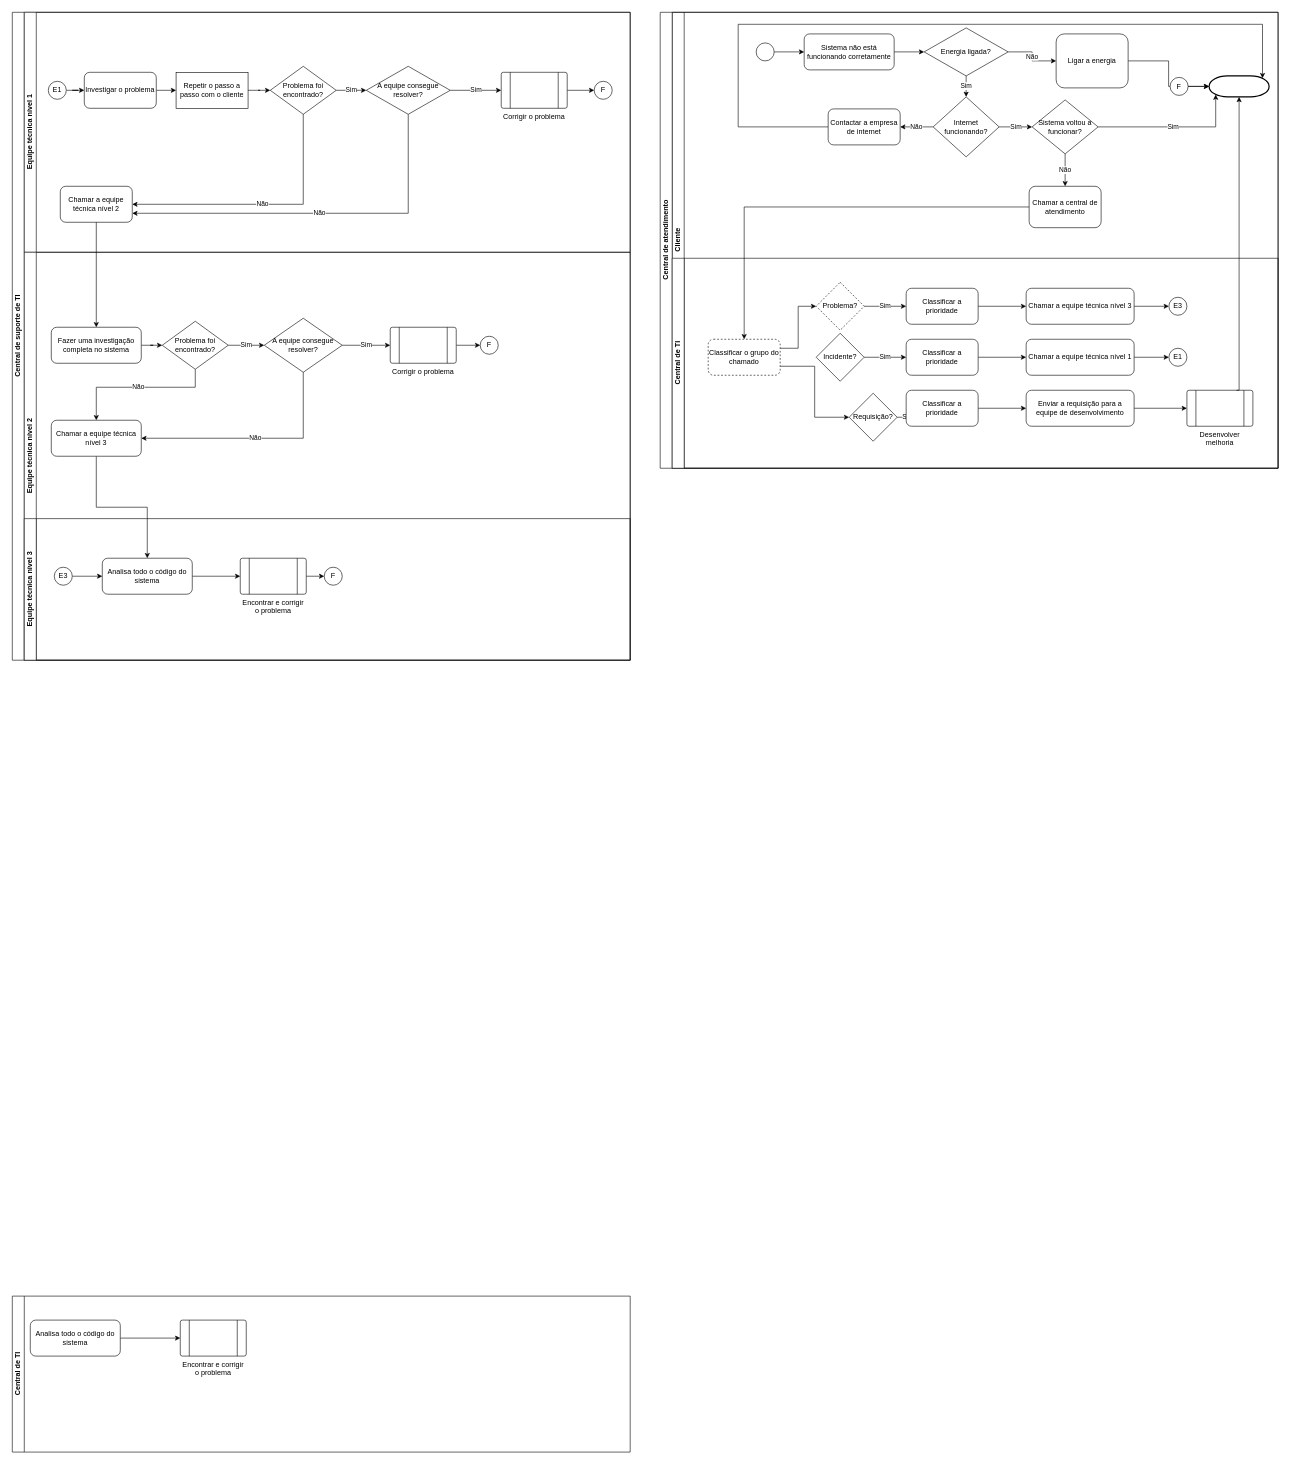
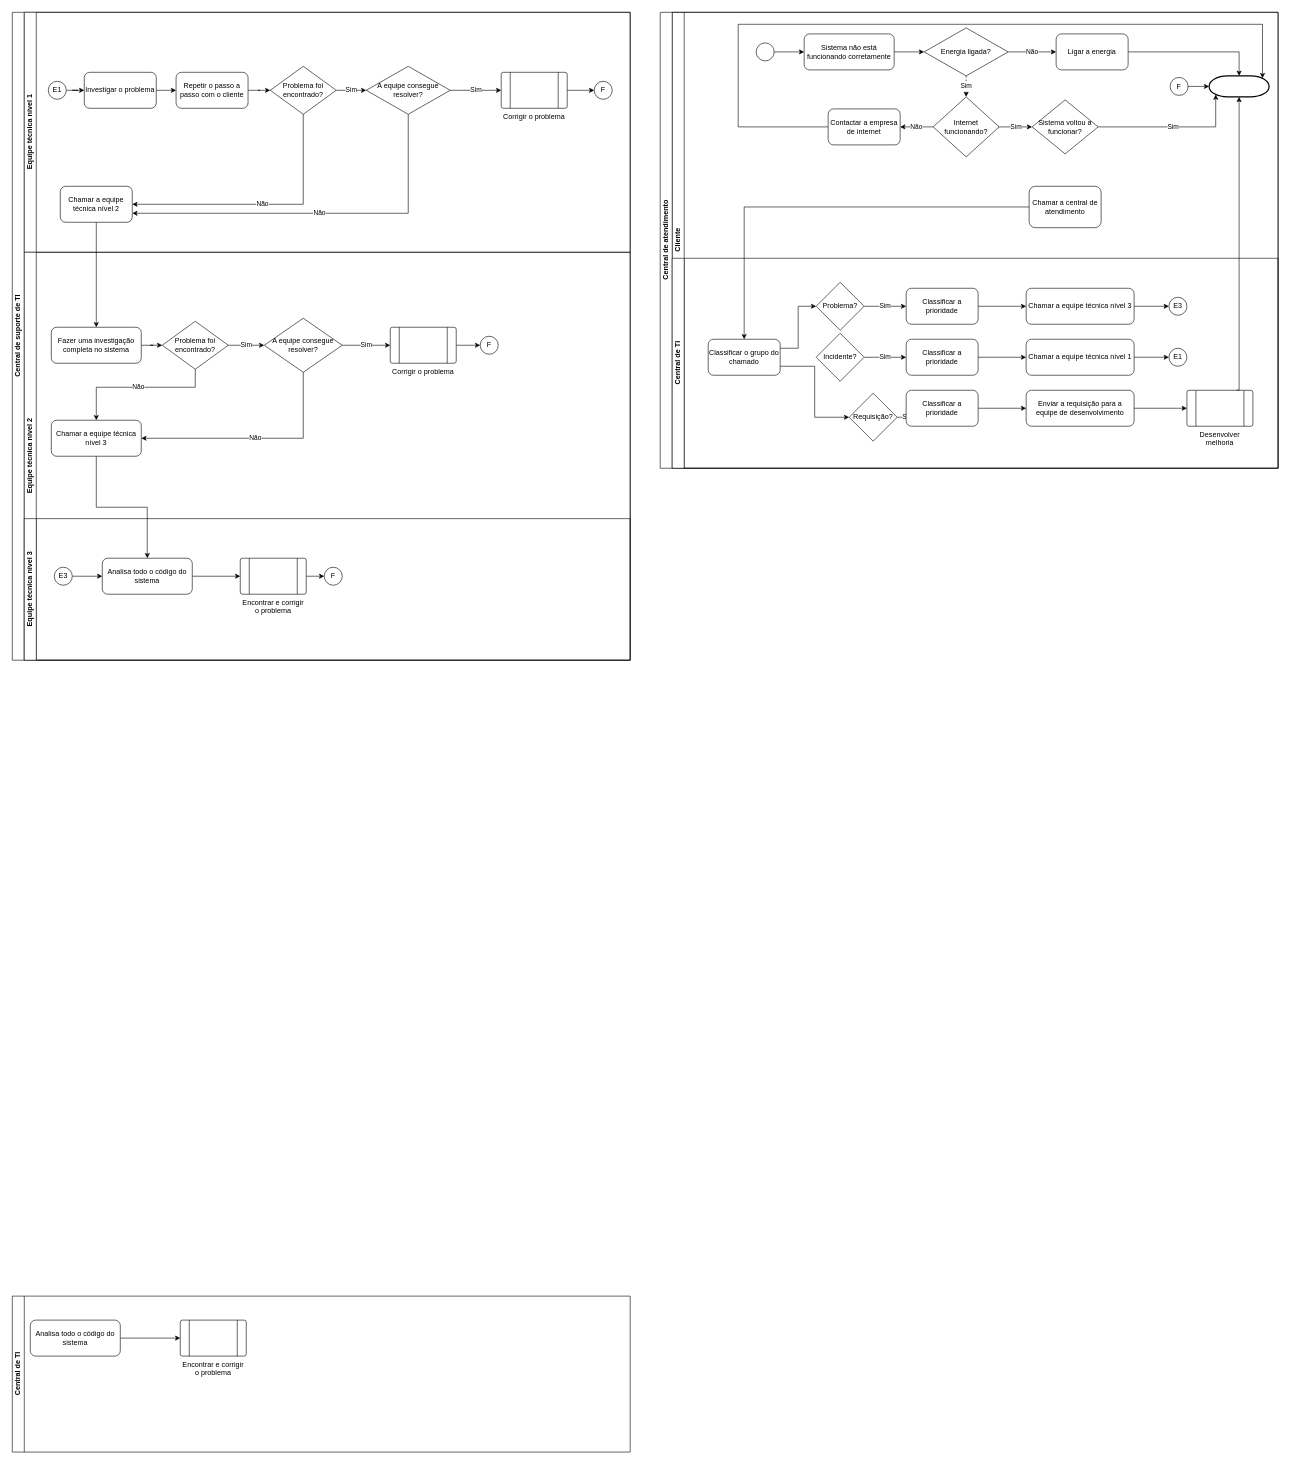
node "Ligar a energia": size 72x54 -> 72x36
edge "Energia ligada?" -> "Internet funcionando?": style solid -> dashed
node "Repetir o passo a passo com o cliente": shape rectangle -> rounded rectangle
edge "Sistema voltou a funcionar?" -> "Chamar a central de atendimento": removed, label "Não"
node "Problema?": style dashed -> solid
node "Classificar o grupo do chamado": style dashed -> solid
